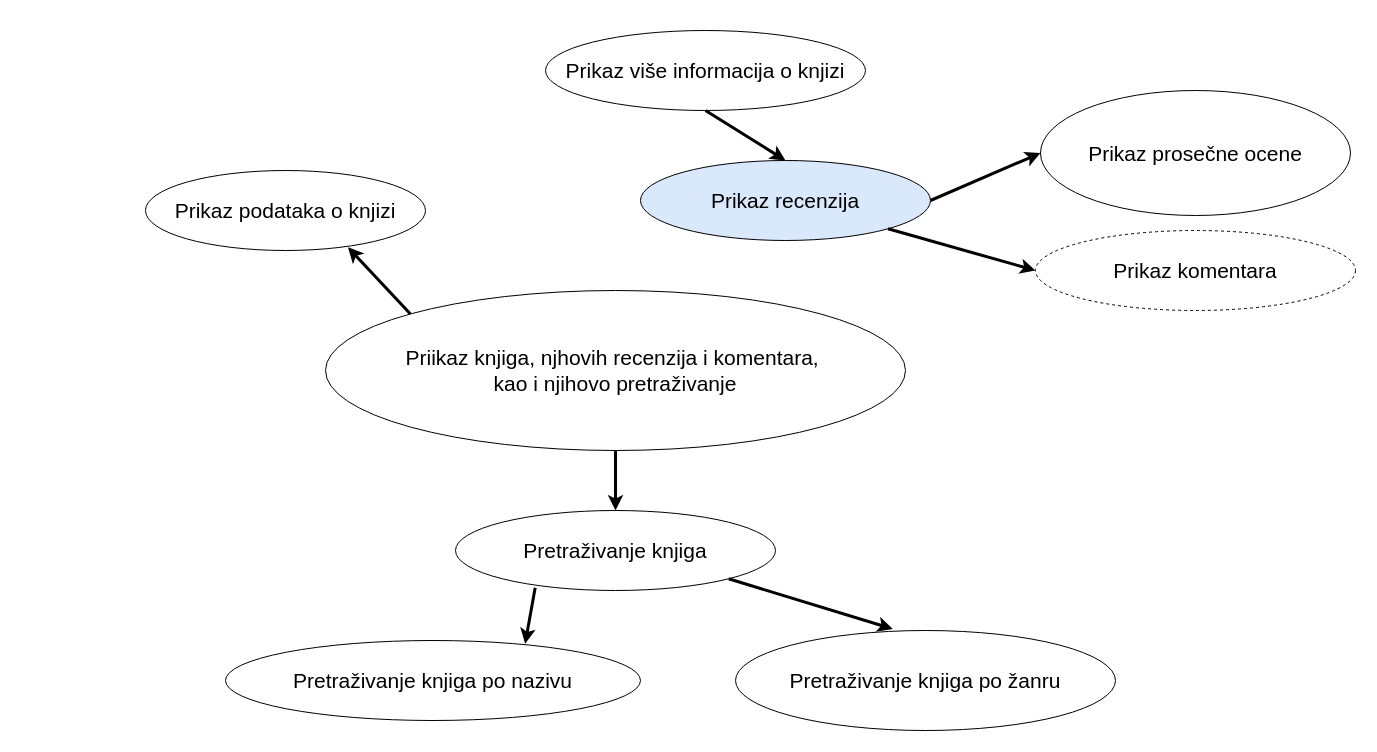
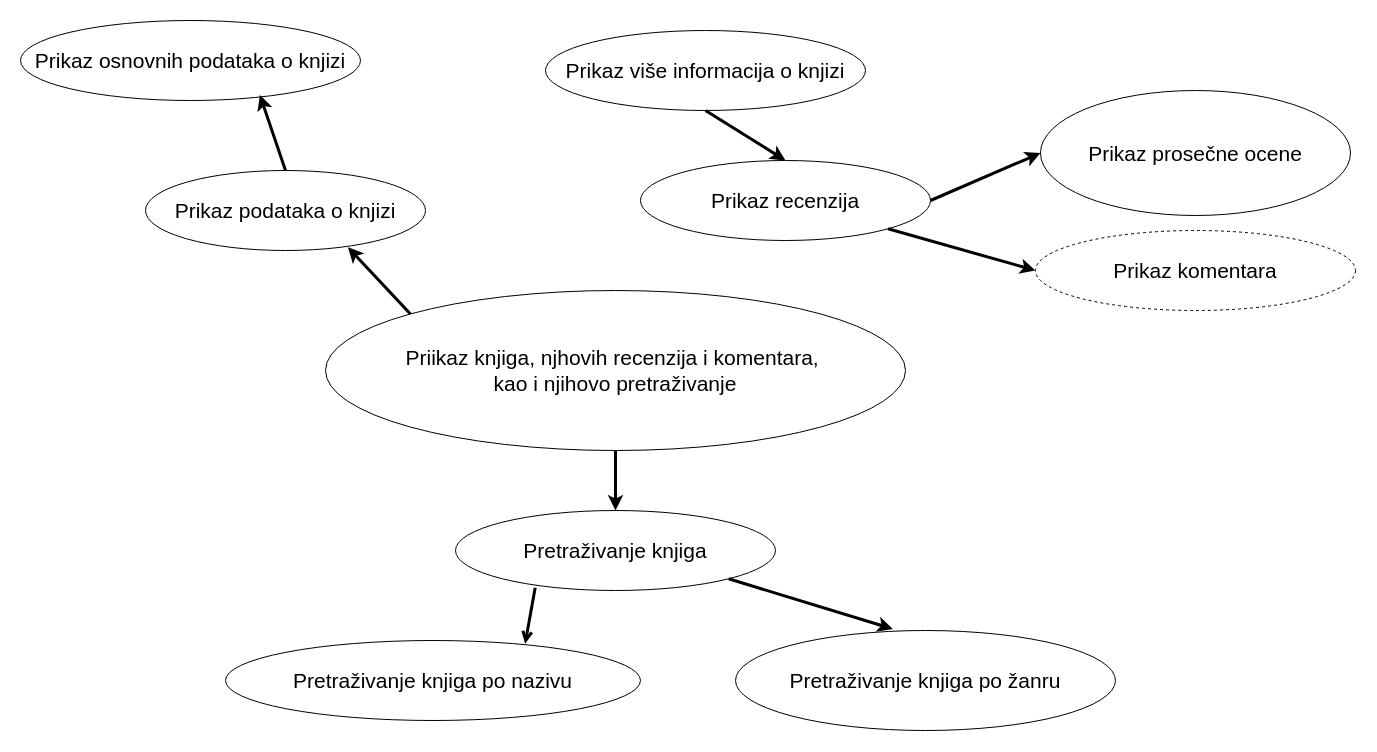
node "Prikaz osnovnih podataka o knjizi": added
edge "Prikaz podataka o knjizi" -> "Prikaz osnovnih podataka o knjizi": added
node "Prikaz recenzija": fillcolor #dae8fc -> #ffffff
edge "Pretraživanje knjiga" -> "Pretraživanje knjiga po nazivu": arrowhead classic -> open
